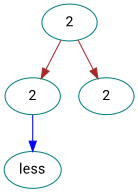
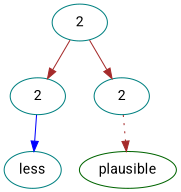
node "plausible": added
